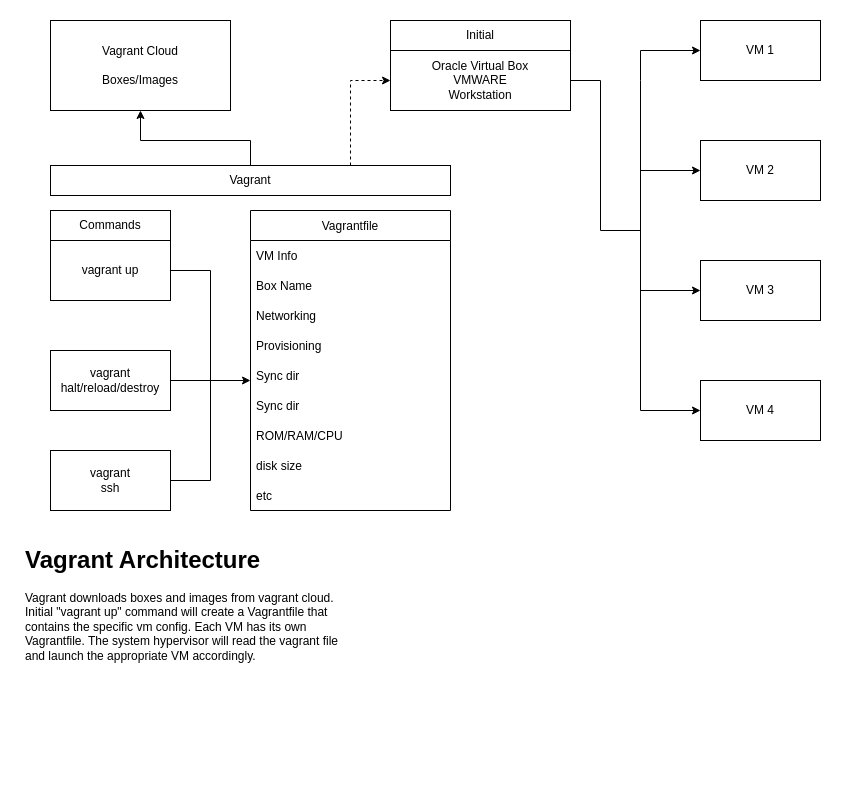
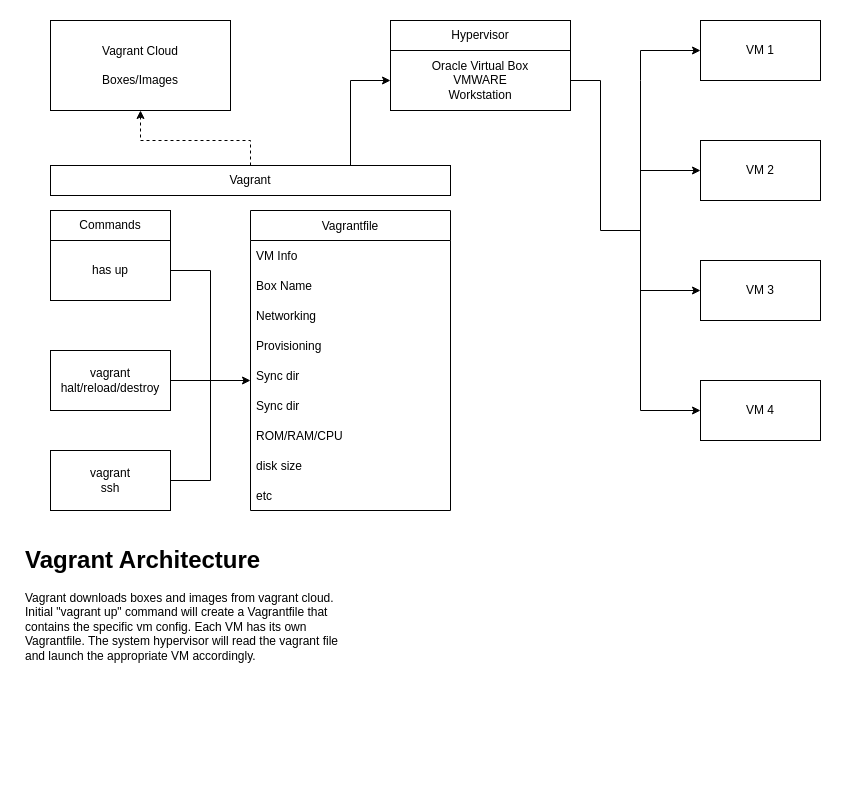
node "Initial": label "Initial" -> "Hypervisor"
edge "Vagrant" -> "Oracle Virtual Box VMWARE Workstation": style dashed -> solid
edge "Vagrant" -> "Vagrant Cloud Boxes/Images": style solid -> dashed
node "vagrant up": label "vagrant up" -> "has up"
